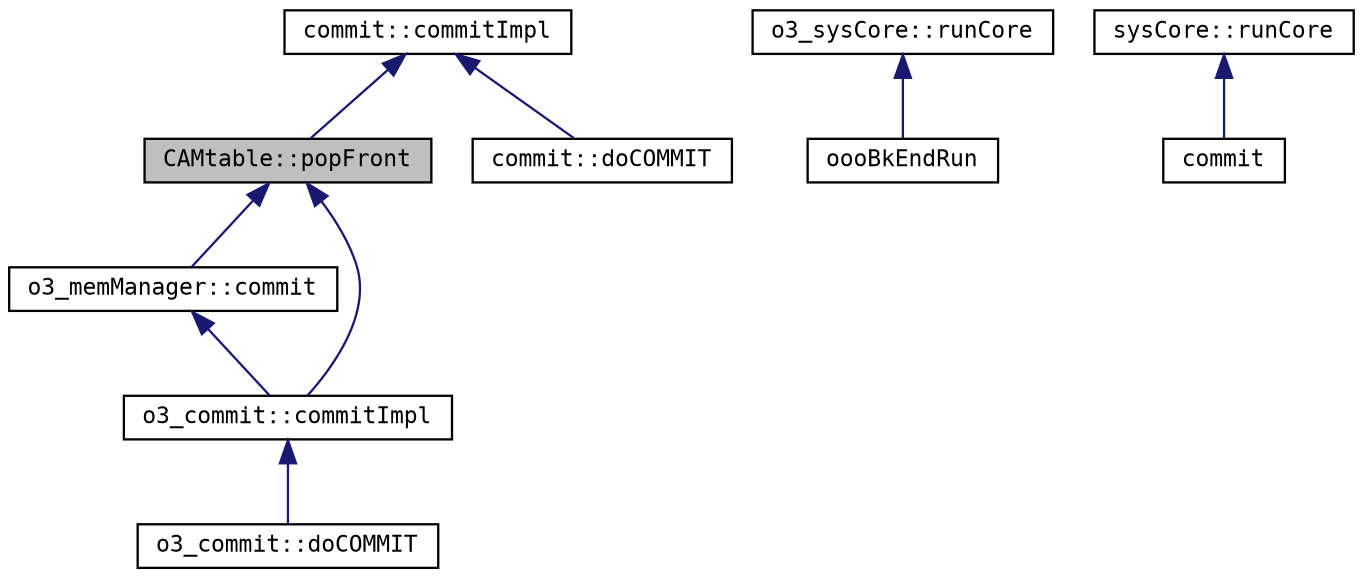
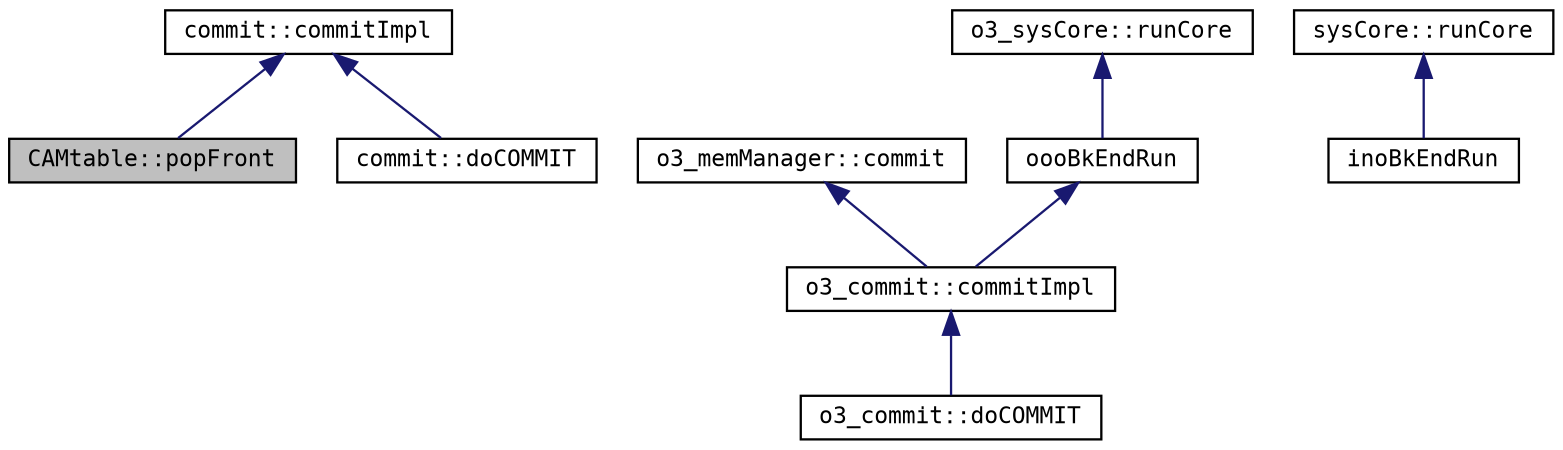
node "commit": label "commit" -> "inoBkEndRun"
edge "o3_memManager::commit" -> "CAMtable::popFront": removed
edge "o3_commit::commitImpl" -> "CAMtable::popFront": now "o3_commit::commitImpl" -> "oooBkEndRun"
